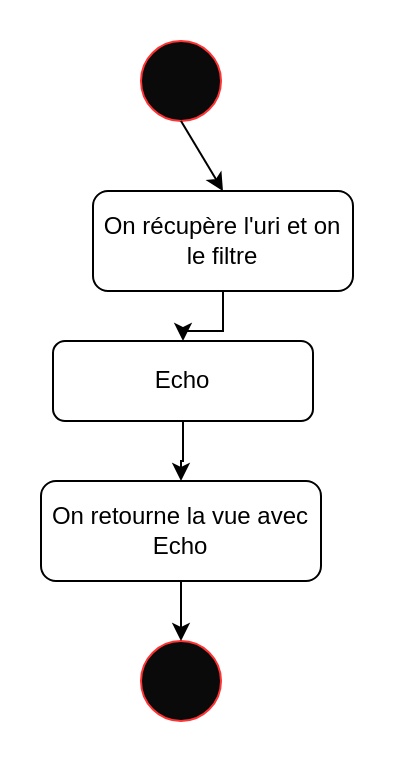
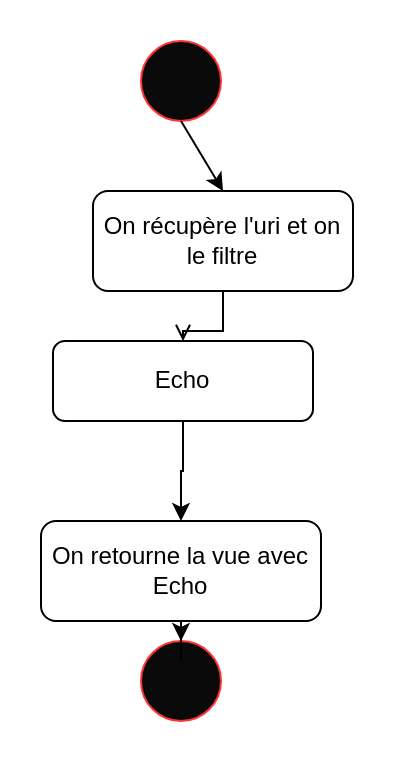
edge "On récupère l'uri et on le filtre" -> "Echo": arrowhead classic -> open
node "On retourne la vue avec Echo": moved (181, 531) -> (181, 571)
